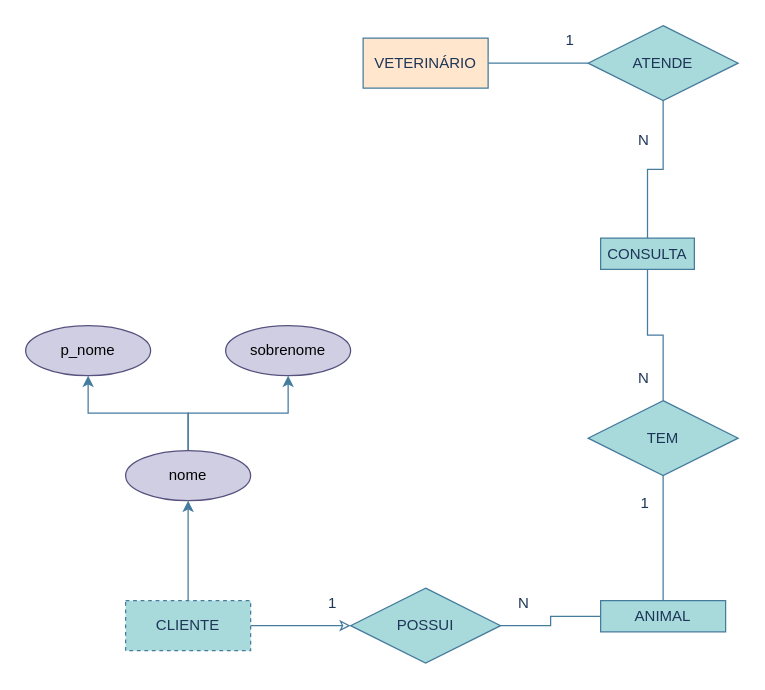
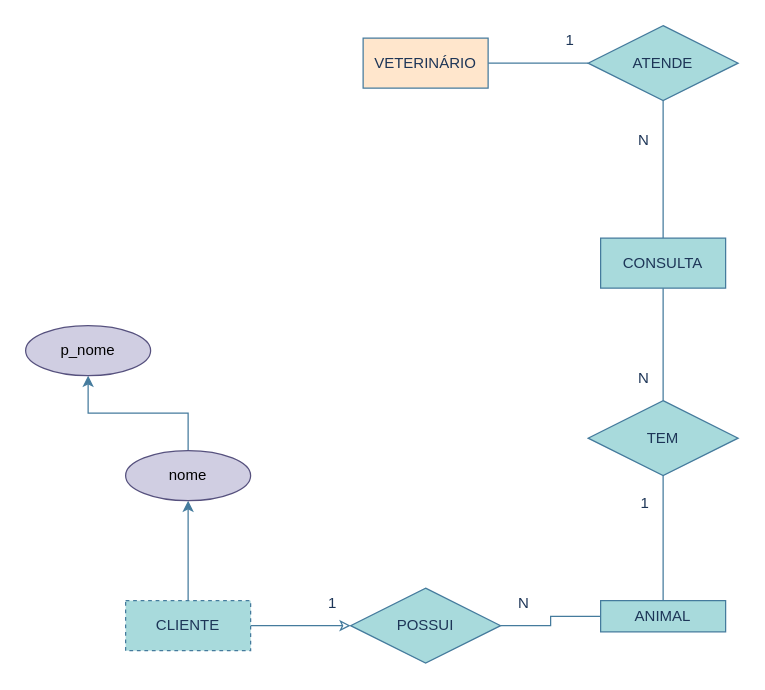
node "CONSULTA": size 94x31 -> 125x50
node "sobrenome": removed
edge "nome" -> "sobrenome": removed
